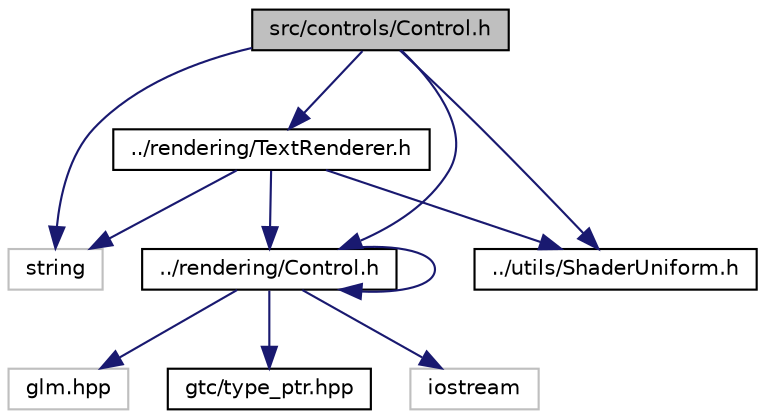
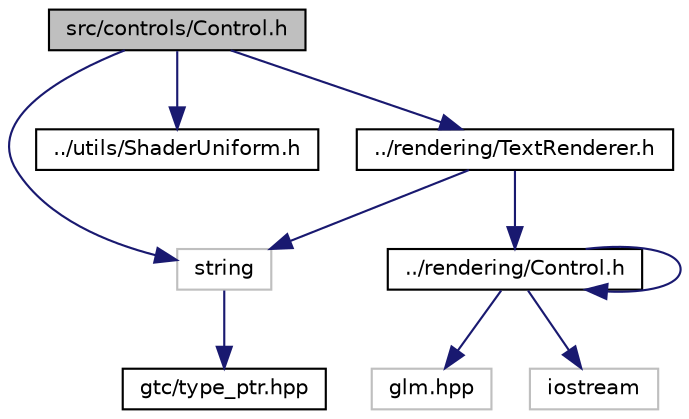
edge "src/controls/Control.h" -> "../rendering/Control.h": removed
edge "../rendering/TextRenderer.h" -> "../utils/ShaderUniform.h": removed
edge "../rendering/Control.h" -> "gtc/type_ptr.hpp": now "string" -> "gtc/type_ptr.hpp"
